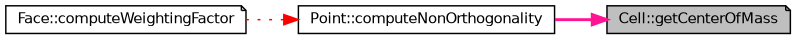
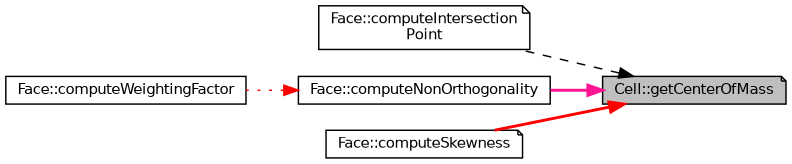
node "Face::computeWeightingFactor": shape note -> box
node "Point::computeNonOrthogonality": label "Point::computeNonOrthogonality" -> "Face::computeNonOrthogonality"
node "Face::computeIntersection Point": added
node "Face::computeSkewness": added
